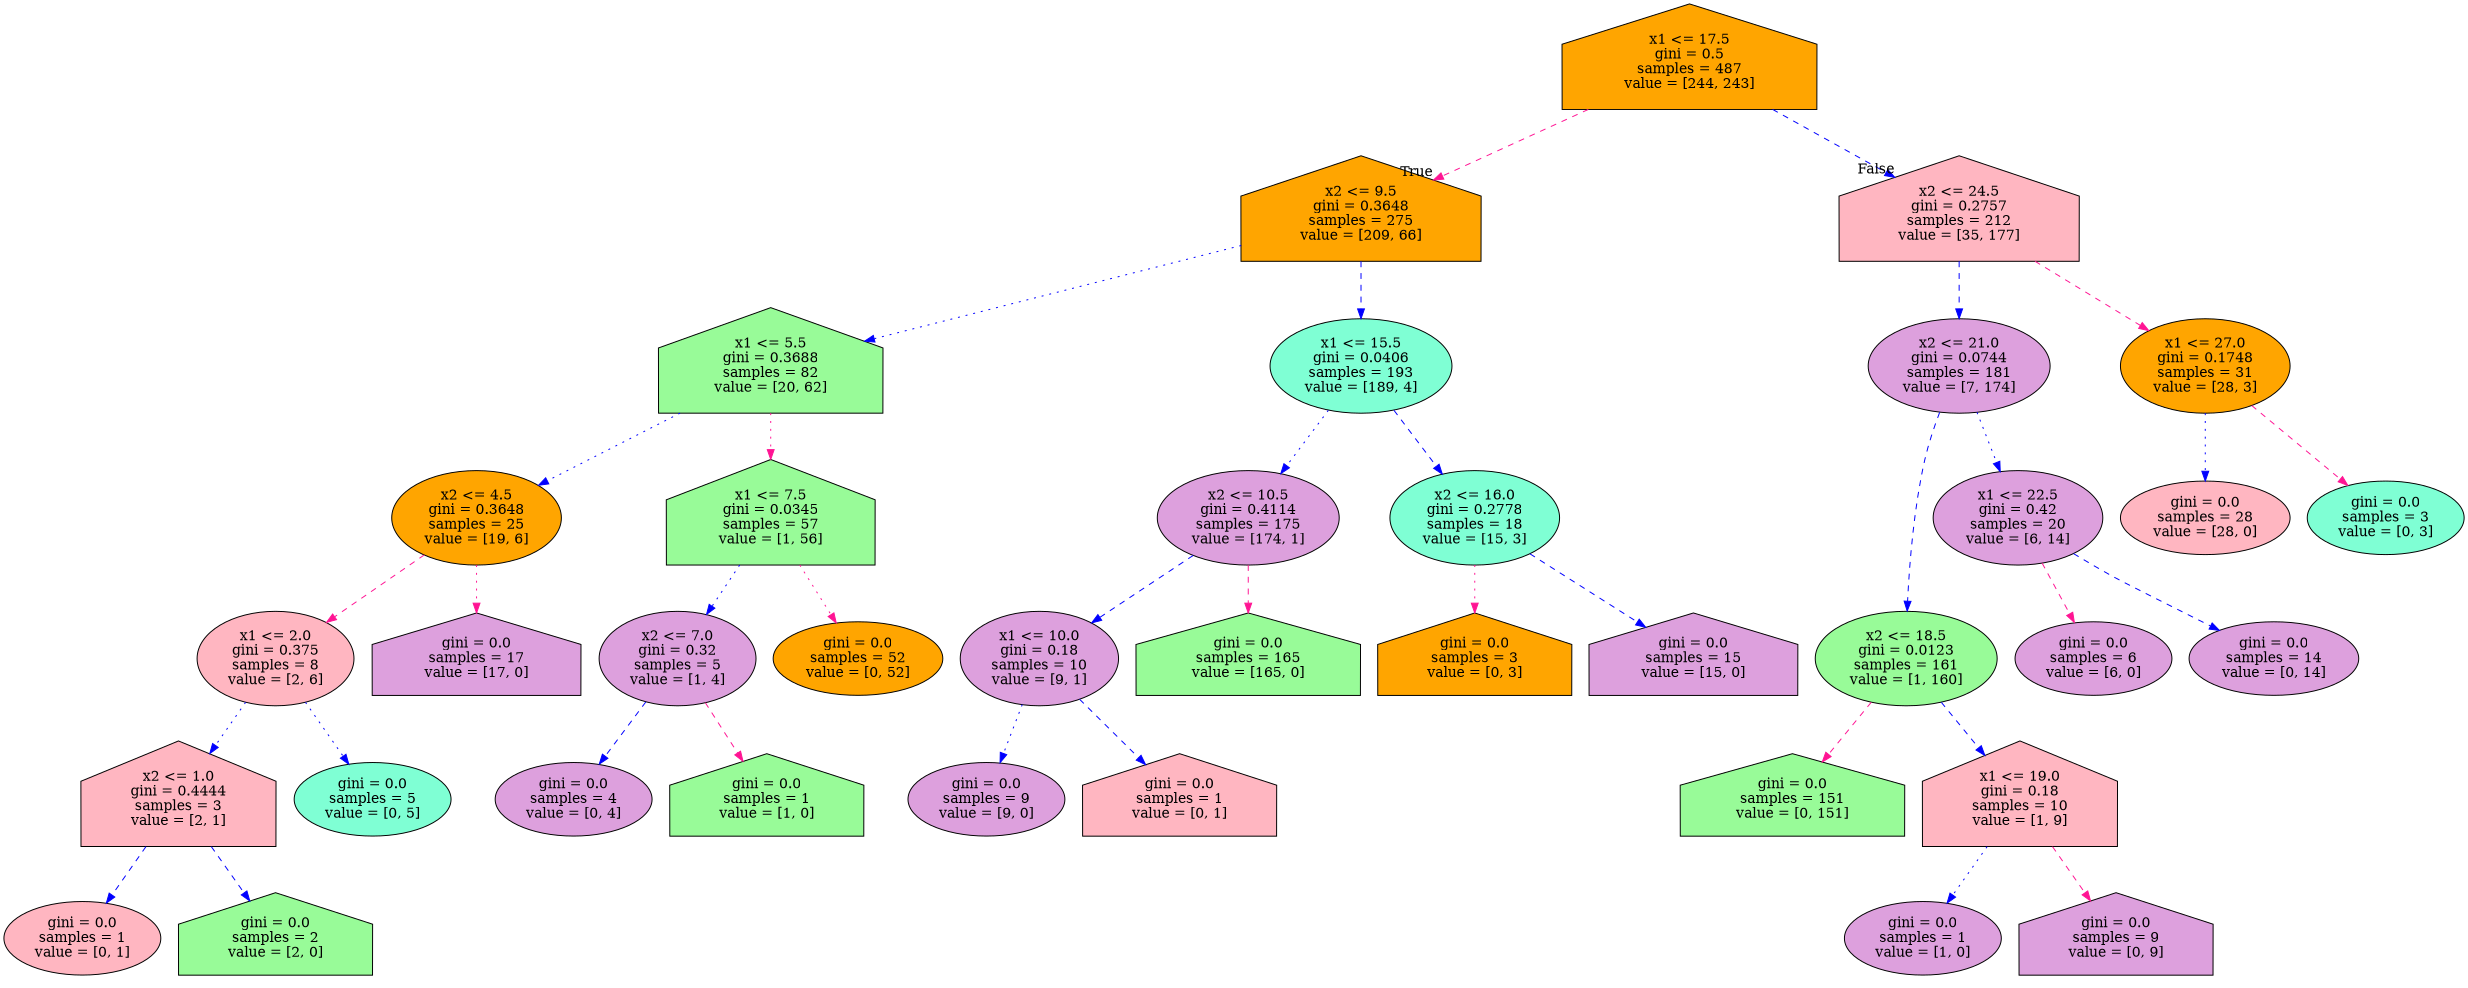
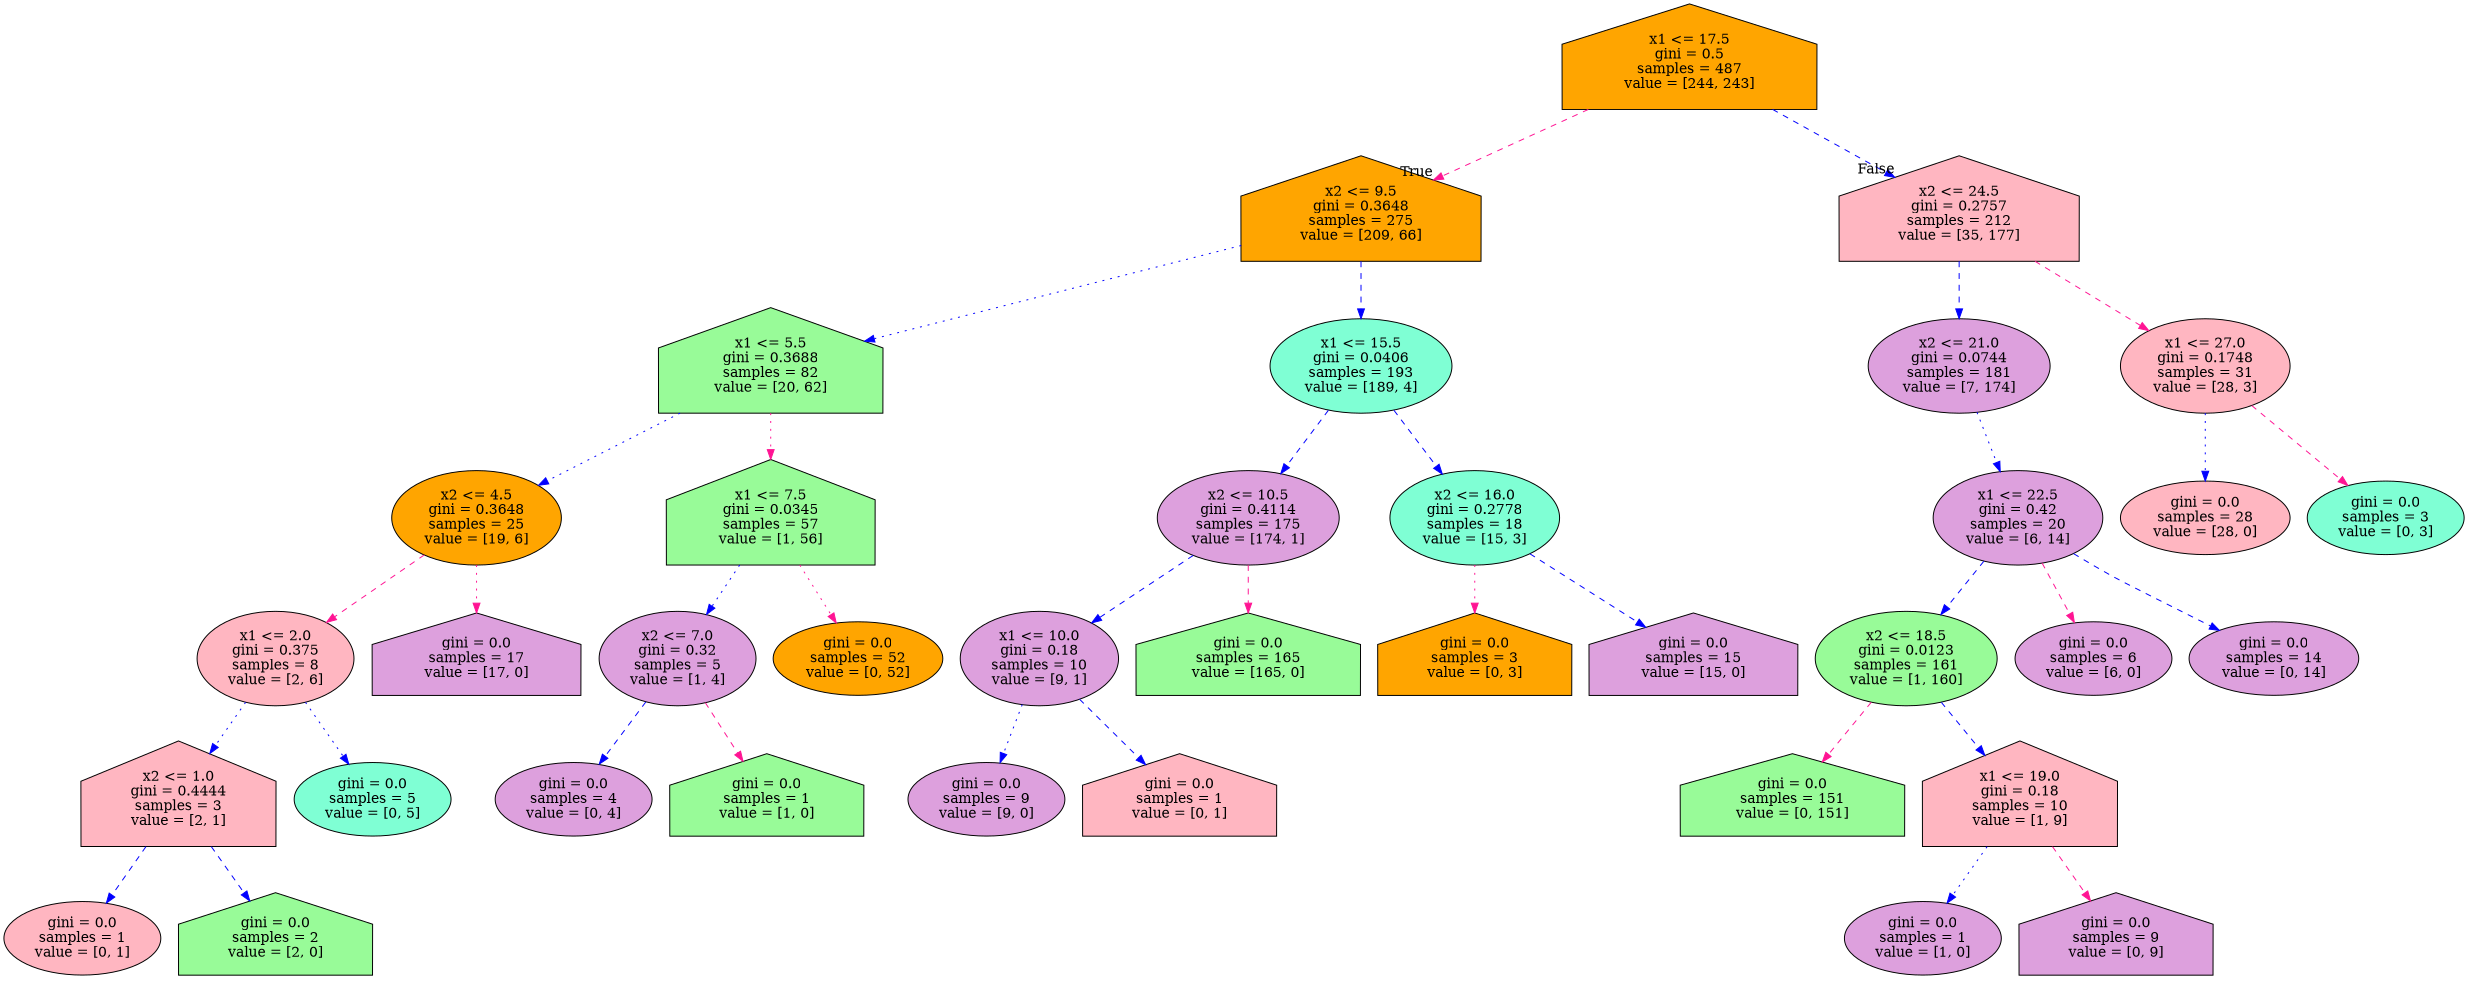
node "x1 <= 27.0 gini = 0.1748 samples = 31 value = [28, 3]": fillcolor orange -> lightpink
edge "x1 <= 15.5 gini = 0.0406 samples = 193 value = [189, 4]" -> "x2 <= 10.5 gini = 0.4114 samples = 175 value = [174, 1]": style dotted -> dashed
edge "x2 <= 21.0 gini = 0.0744 samples = 181 value = [7, 174]" -> "x2 <= 18.5 gini = 0.0123 samples = 161 value = [1, 160]": now "x1 <= 22.5 gini = 0.42 samples = 20 value = [6, 14]" -> "x2 <= 18.5 gini = 0.0123 samples = 161 value = [1, 160]"
